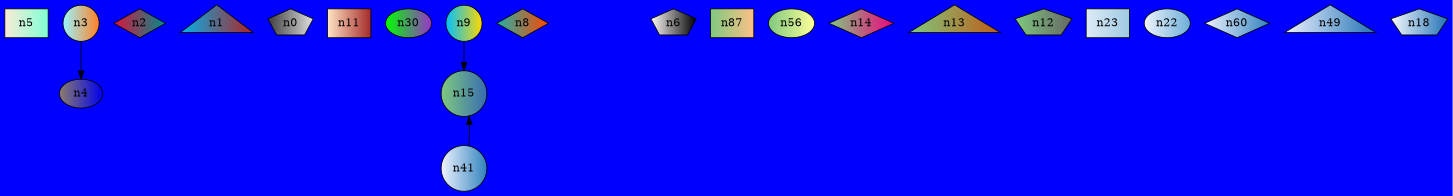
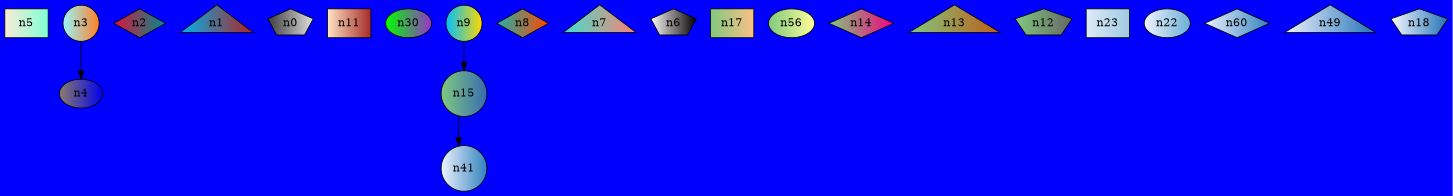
node "n7": added
node "n87": label "n87" -> "n17"
edge "n41" -> "n15": reversed
